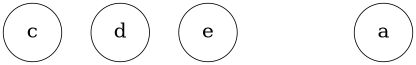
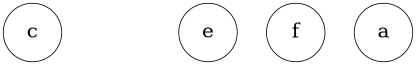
node "d": removed
node "f": added
